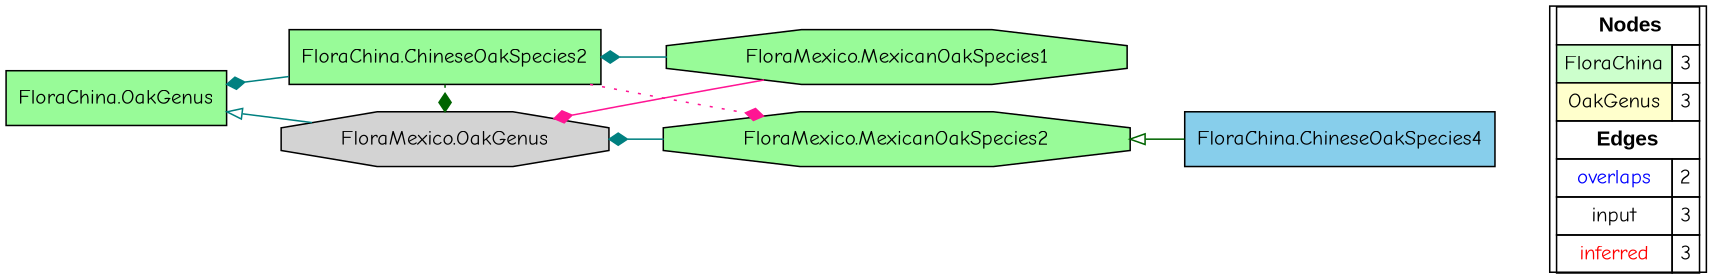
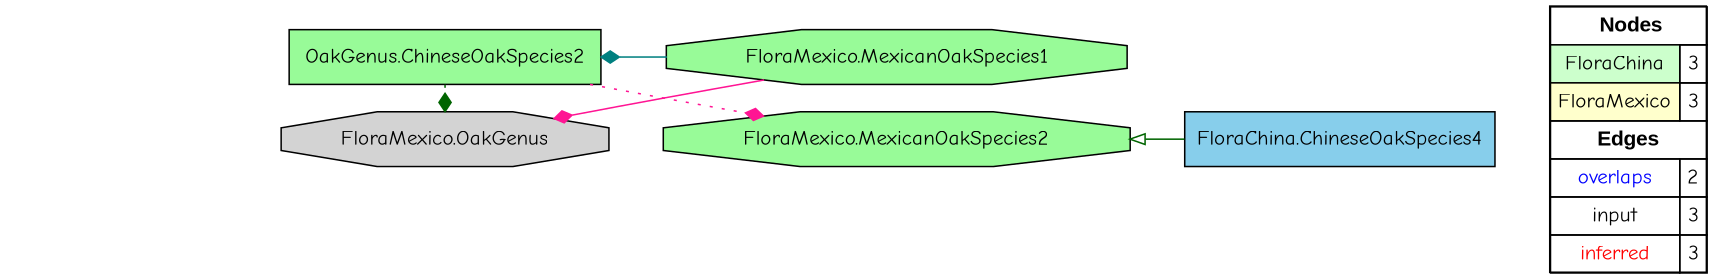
node "FloraChina.ChineseOakSpecies2": label "FloraChina.ChineseOakSpecies2" -> "OakGenus.ChineseOakSpecies2"
node "FloraChina.OakGenus": removed
node "Nodes": text "OakGenus" -> "FloraMexico"
edge "FloraMexico.MexicanOakSpecies2" -> "FloraMexico.OakGenus": removed
